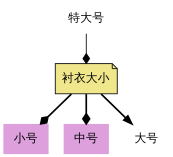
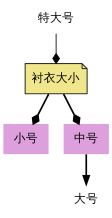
edge "衬衣大小" -> "大号": now "中号" -> "大号"
